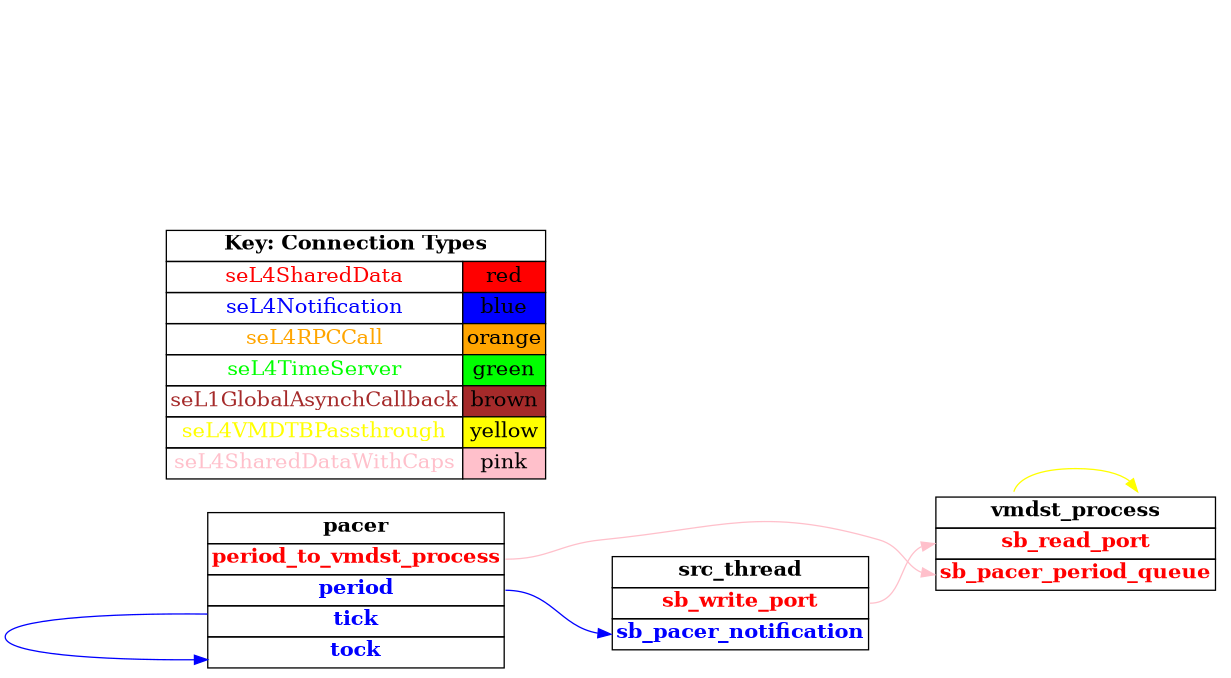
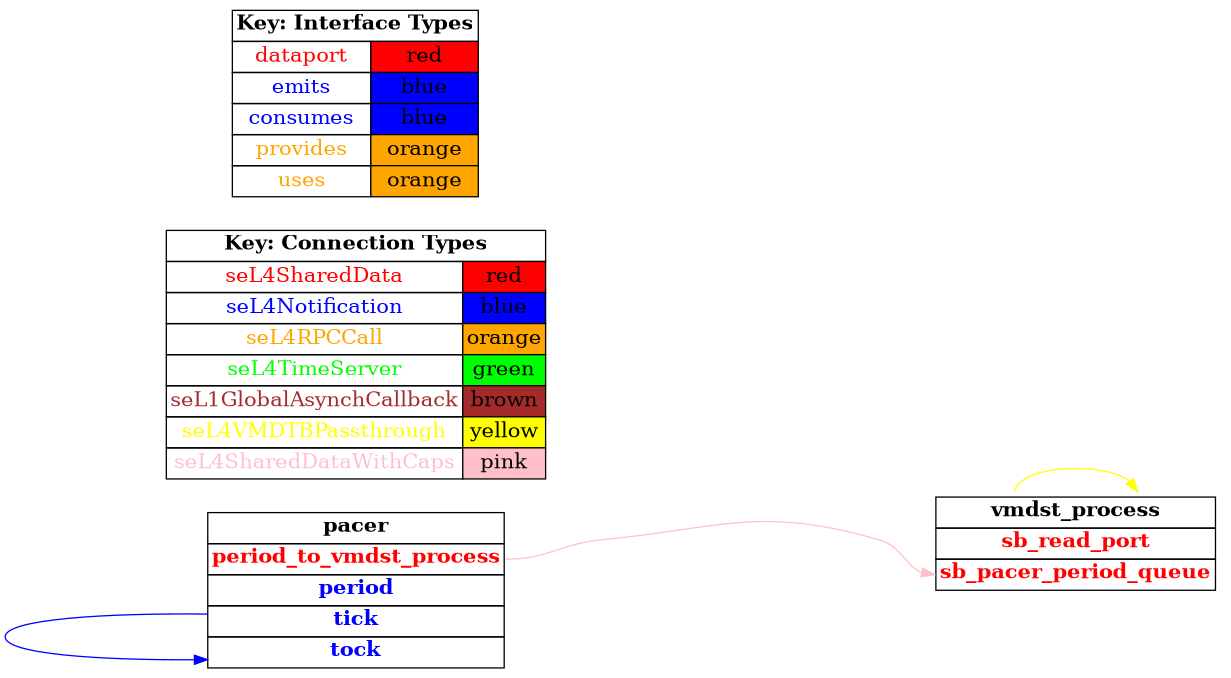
node "Key: Interface Types": added
node "src_thread": removed
